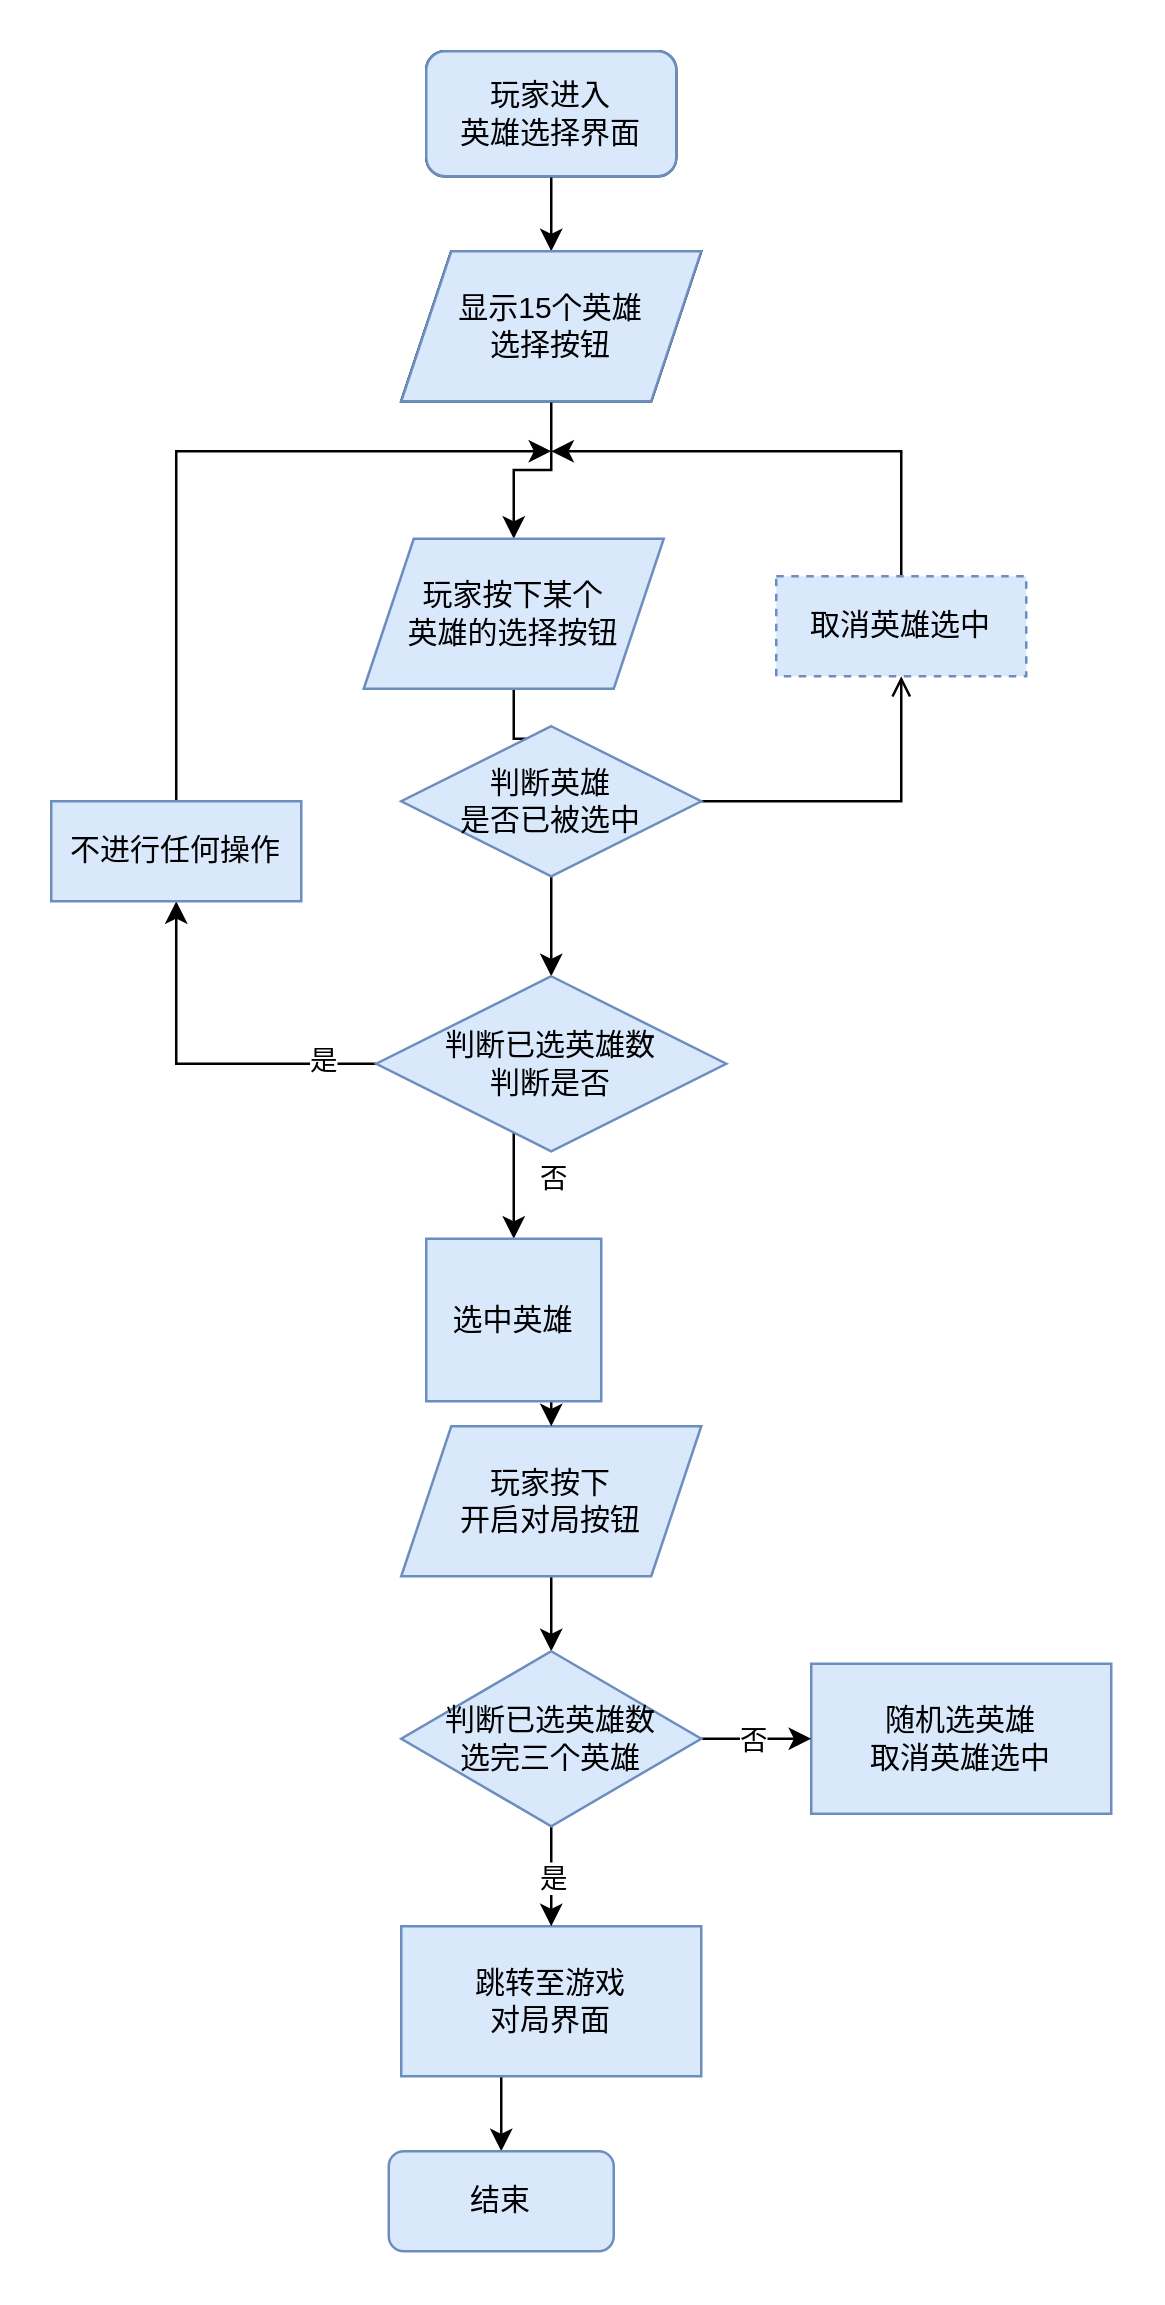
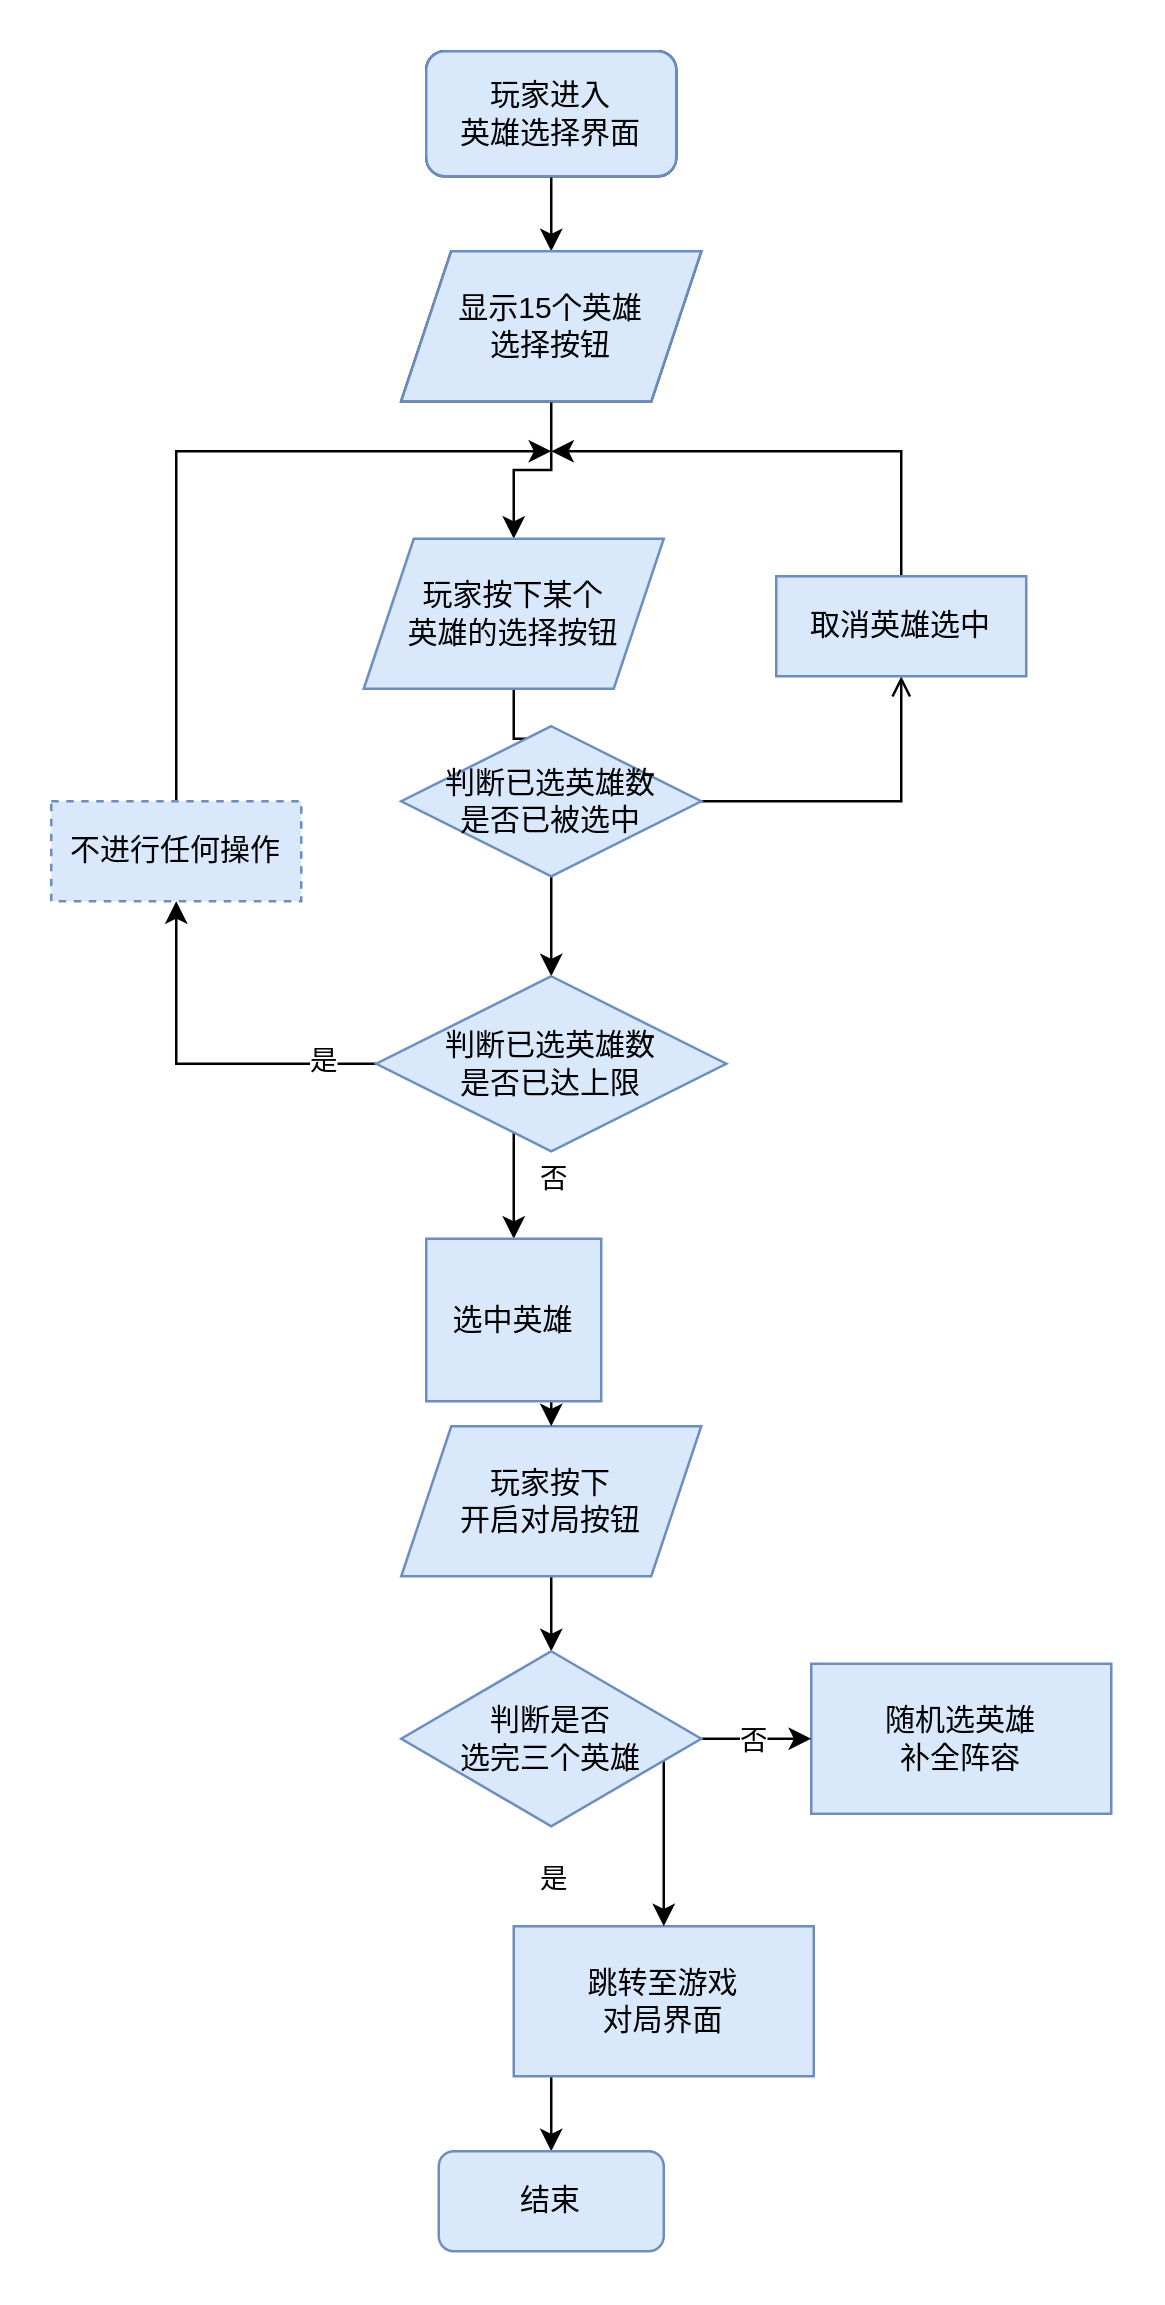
node "取消英雄选中": style dashed -> solid
node "判断英雄 是否已被选中": label "判断英雄 是否已被选中" -> "判断已选英雄数 是否已被选中"
node "不进行任何操作": style solid -> dashed
node "判断已选英雄数 判断是否": label "判断已选英雄数 判断是否" -> "判断已选英雄数 是否已达上限"
node "判断已选英雄数 选完三个英雄": label "判断已选英雄数 选完三个英雄" -> "判断是否 选完三个英雄"
node "随机选英雄 取消英雄选中": label "随机选英雄 取消英雄选中" -> "随机选英雄 补全阵容"
node "跳转至游戏 对局界面": moved (551, 2001) -> (664, 2001)
node "结束": moved (501, 2201) -> (551, 2201)
